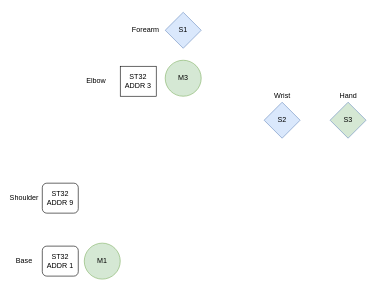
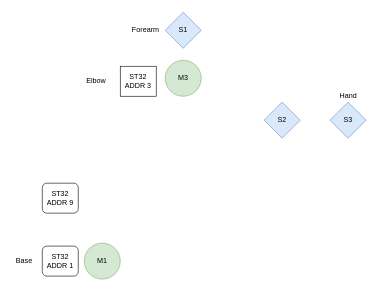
node "Wrist": removed
node "S3": fillcolor #d5e8d4 -> #dae8fc
node "Shoulder": removed
